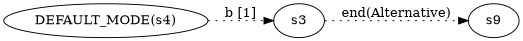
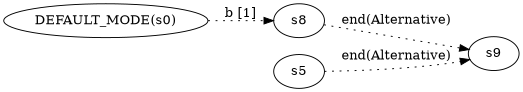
node "DEFAULT_MODE(s4)": label "DEFAULT_MODE(s4)" -> "DEFAULT_MODE(s0)"
node "s3": label "s3" -> "s8"
node "s5": added
